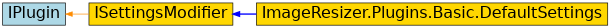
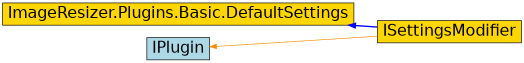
edge "ImageResizer.Plugins.Basic.DefaultSettings" -> "ISettingsModifier": reversed
